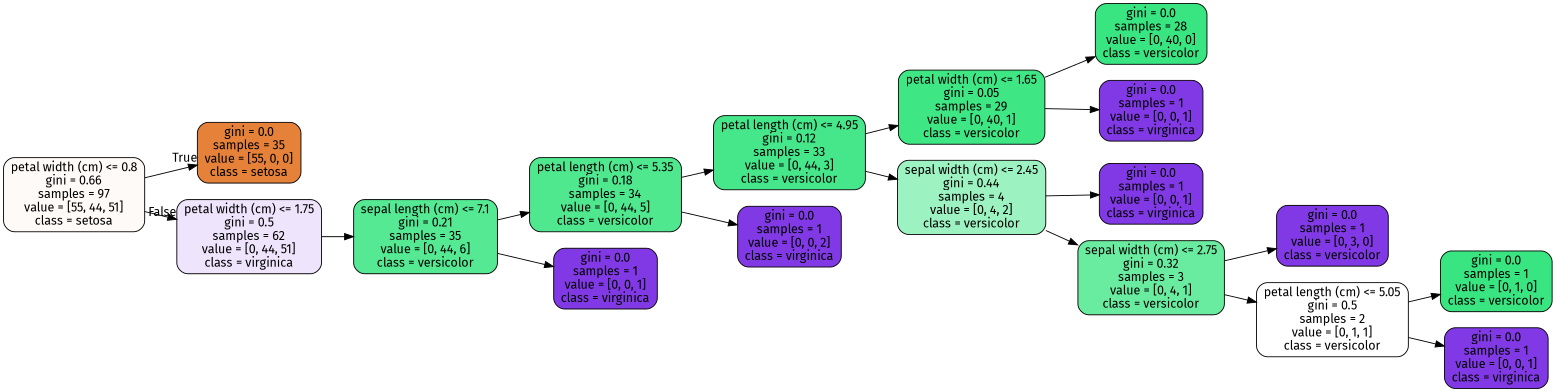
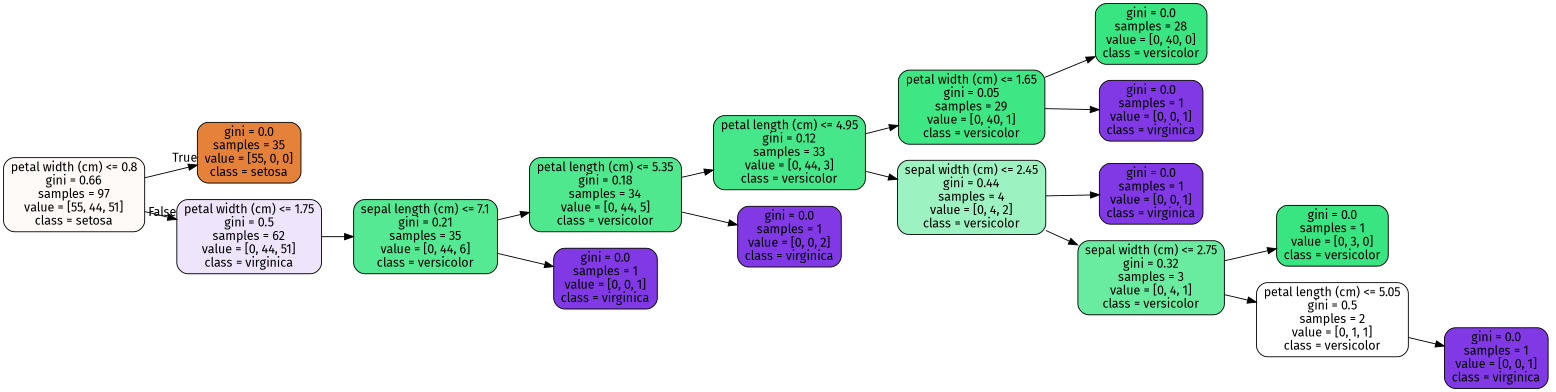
node "gini = 0.0 samples = 1 value = [0, 3, 0] class = versicolor": fillcolor #8139e5 -> #39e581
node "gini = 0.0 samples = 1 value = [0, 1, 0] class = versicolor": removed
